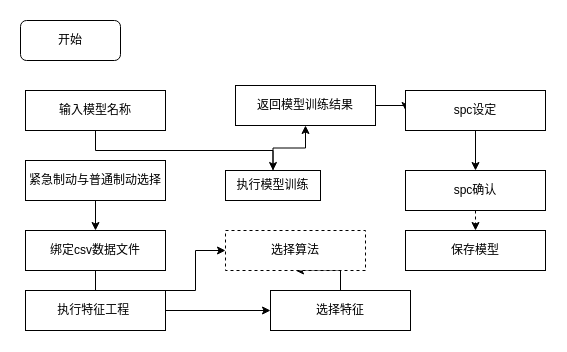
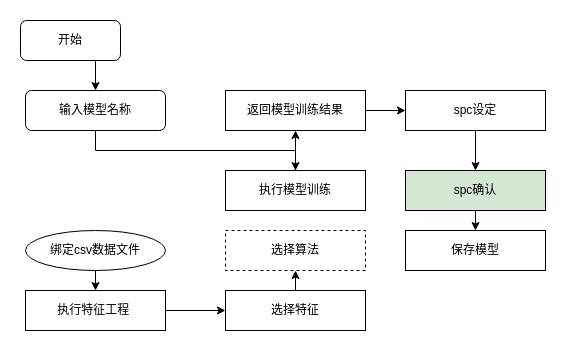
edge "开始" -> "输入模型名称": added
node "返回模型训练结果": moved (306, 106) -> (296, 111)
node "输入模型名称": shape rectangle -> rounded rectangle
node "紧急制动与普通制动选择": removed
node "执行模型训练": size 95x30 -> 140x40
node "spc确认": fillcolor #ffffff -> #d5e8d4
edge "紧急制动与普通制动选择" -> "绑定csv数据文件": removed
edge "spc确认" -> "保存模型": style dashed -> solid
node "绑定csv数据文件": shape rectangle -> ellipse
edge "绑定csv数据文件" -> "选择算法": now "绑定csv数据文件" -> "执行特征工程"
node "选择特征": moved (341, 311) -> (296, 311)
